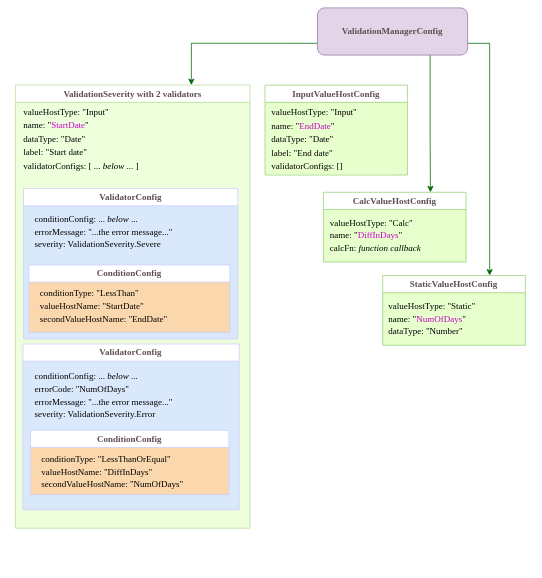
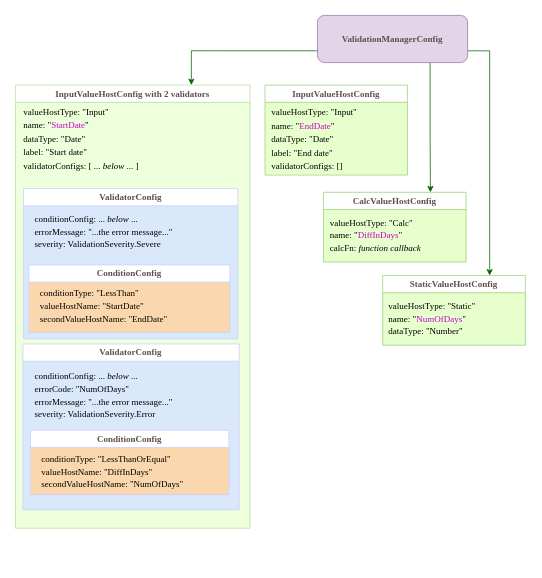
node "ValidationManagerConfig": moved (393, 32) -> (393, 39)
node "ValidationSeverity with 2 validators": label "ValidationSeverity with 2 validators" -> "InputValueHostConfig with 2 validators"
